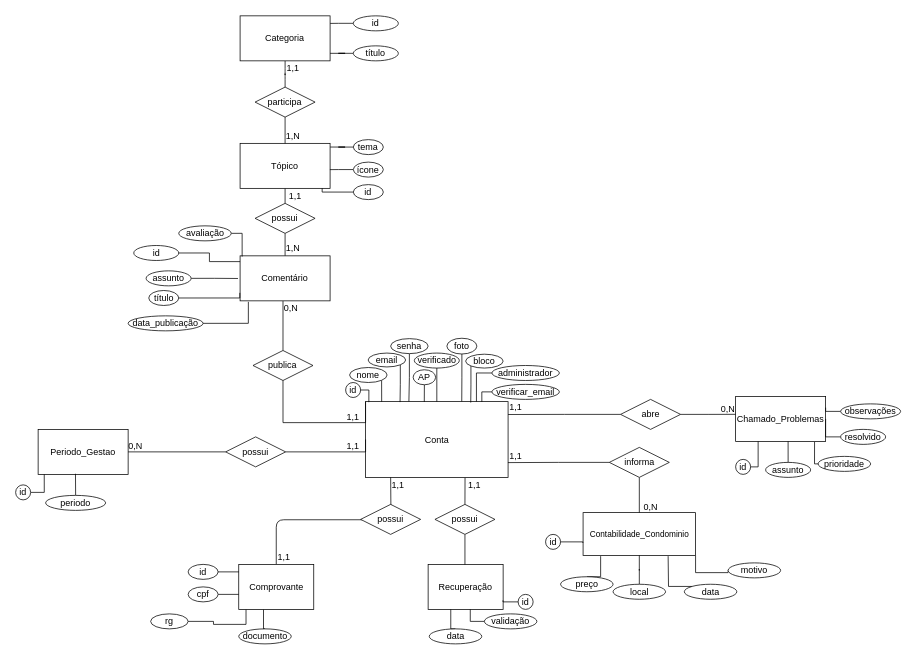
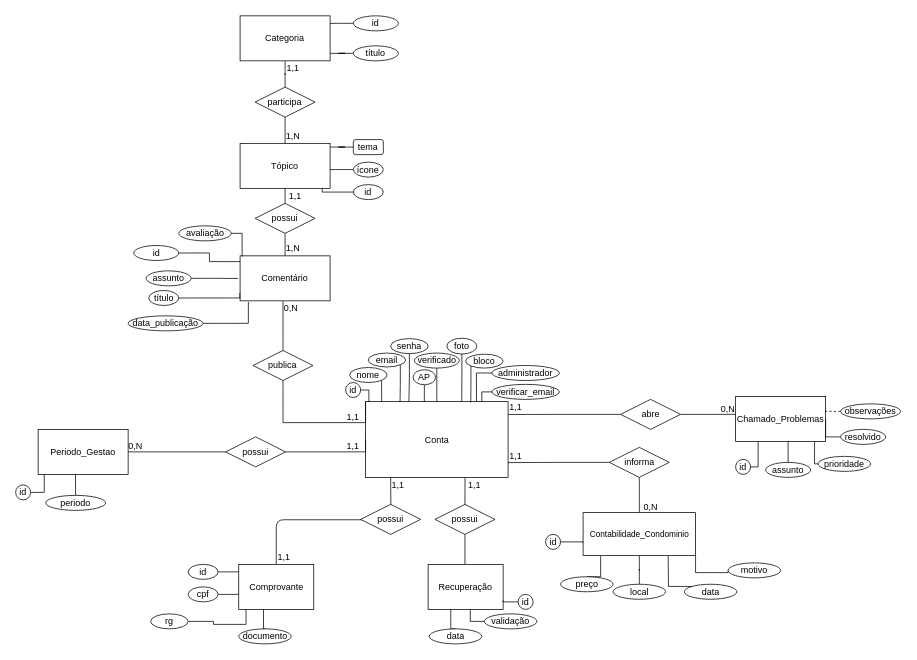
node "tema": shape ellipse -> rounded rectangle
edge "observações" -- "Chamado_Problemas": style solid -> dashed
